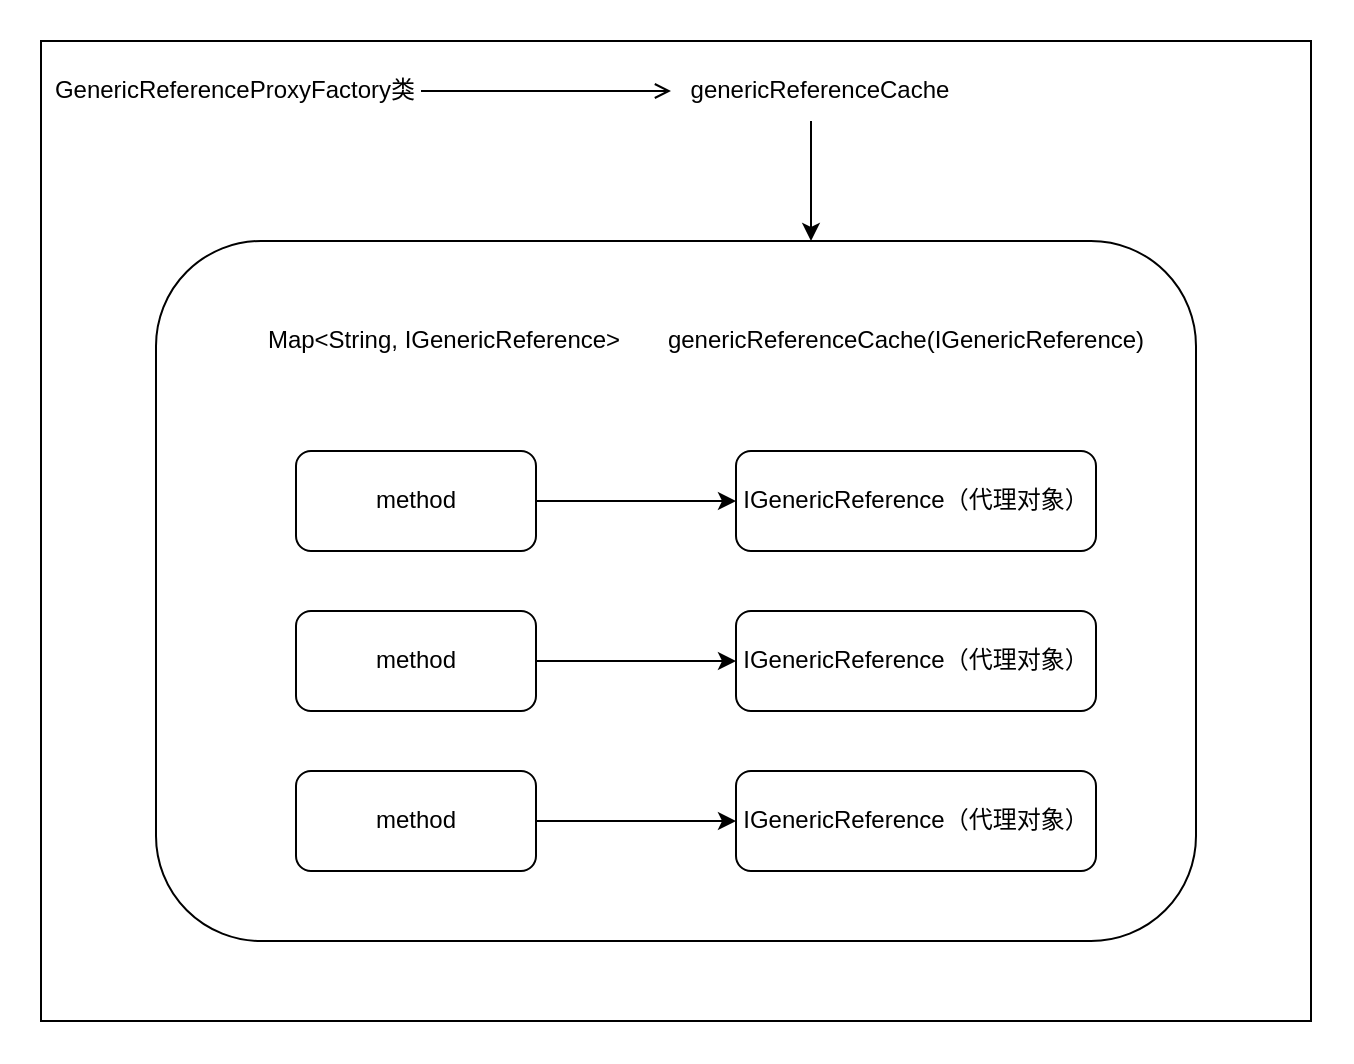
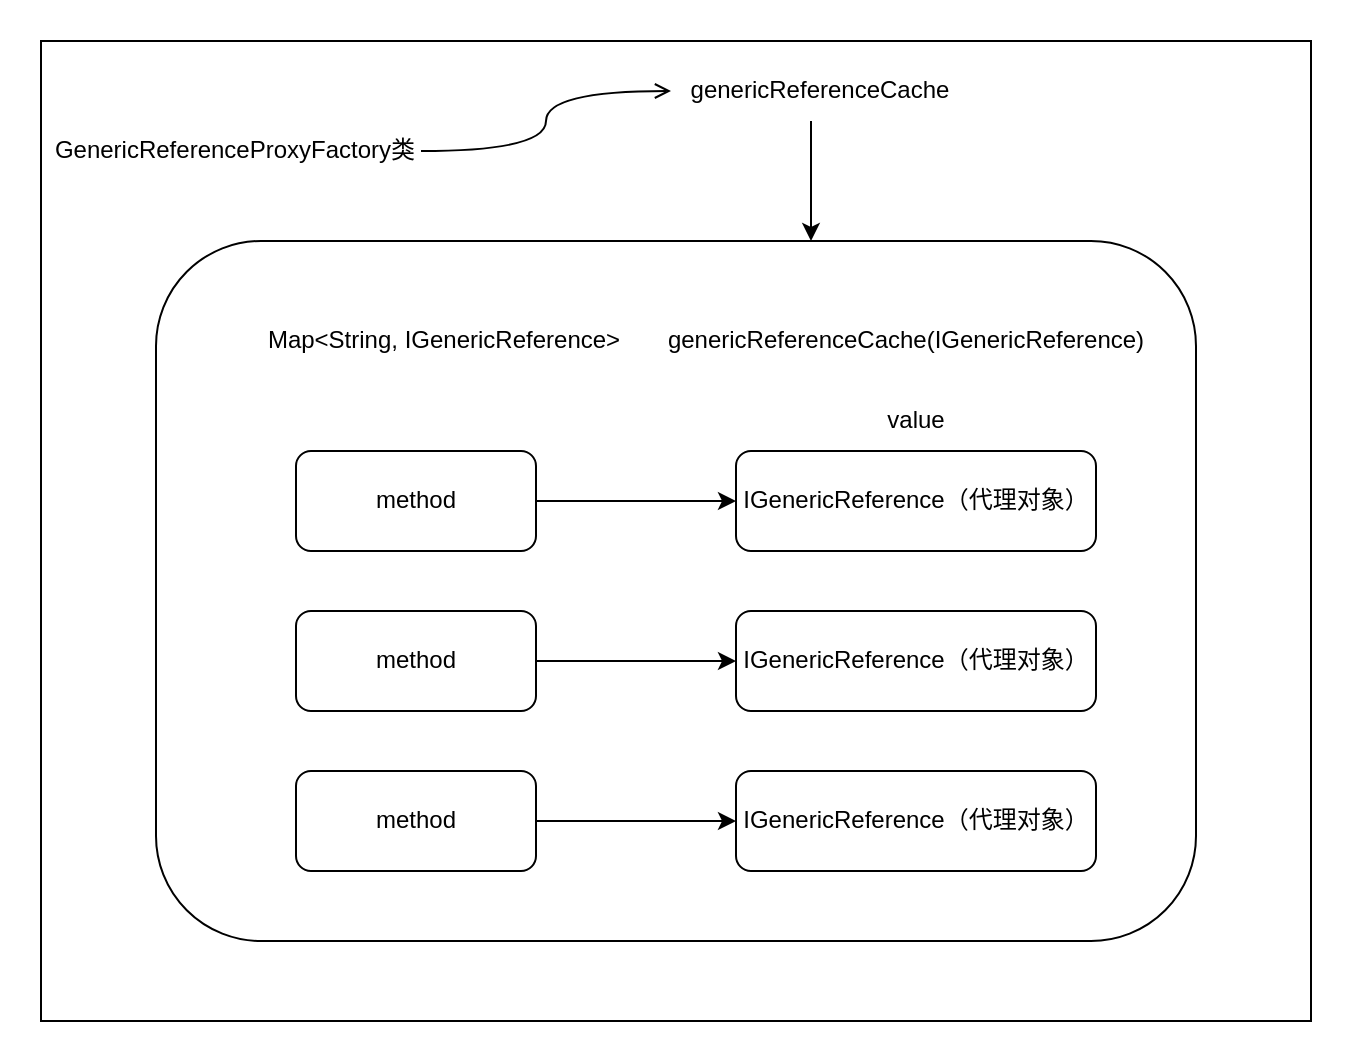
node "GenericReferenceProxyFactory类": moved (236, 91) -> (236, 151)
node "value": added
